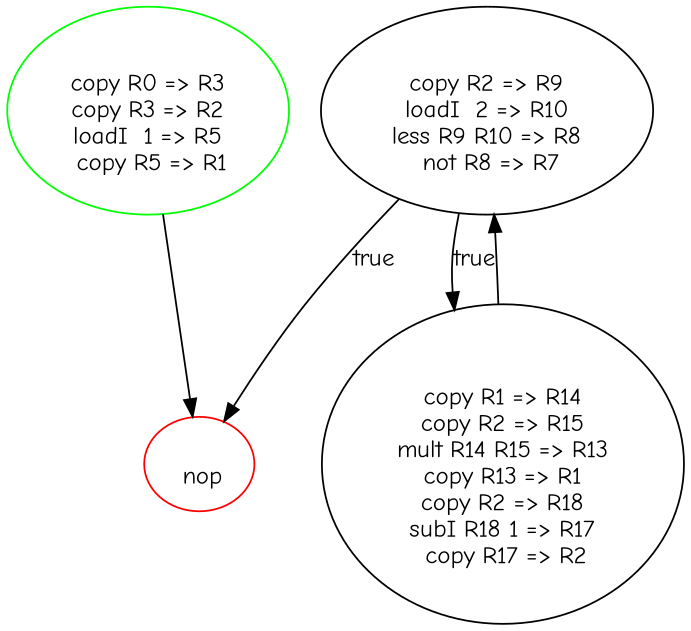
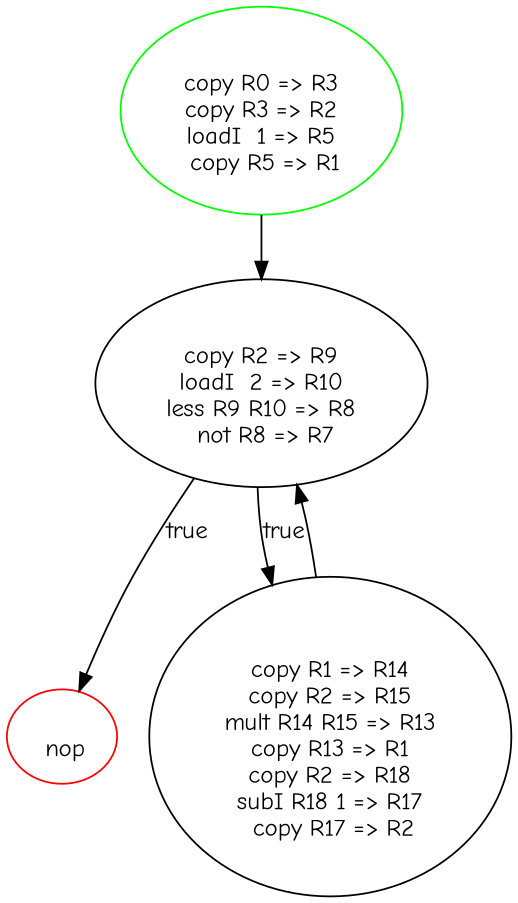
edge "copy R0 => R3 copy R3 => R2 loadI  1 => R5 copy R5 => R1" -> "nop": now "copy R0 => R3 copy R3 => R2 loadI  1 => R5 copy R5 => R1" -> "copy R2 => R9 loadI  2 => R10 less R9 R10 => R8 not R8 => R7"
